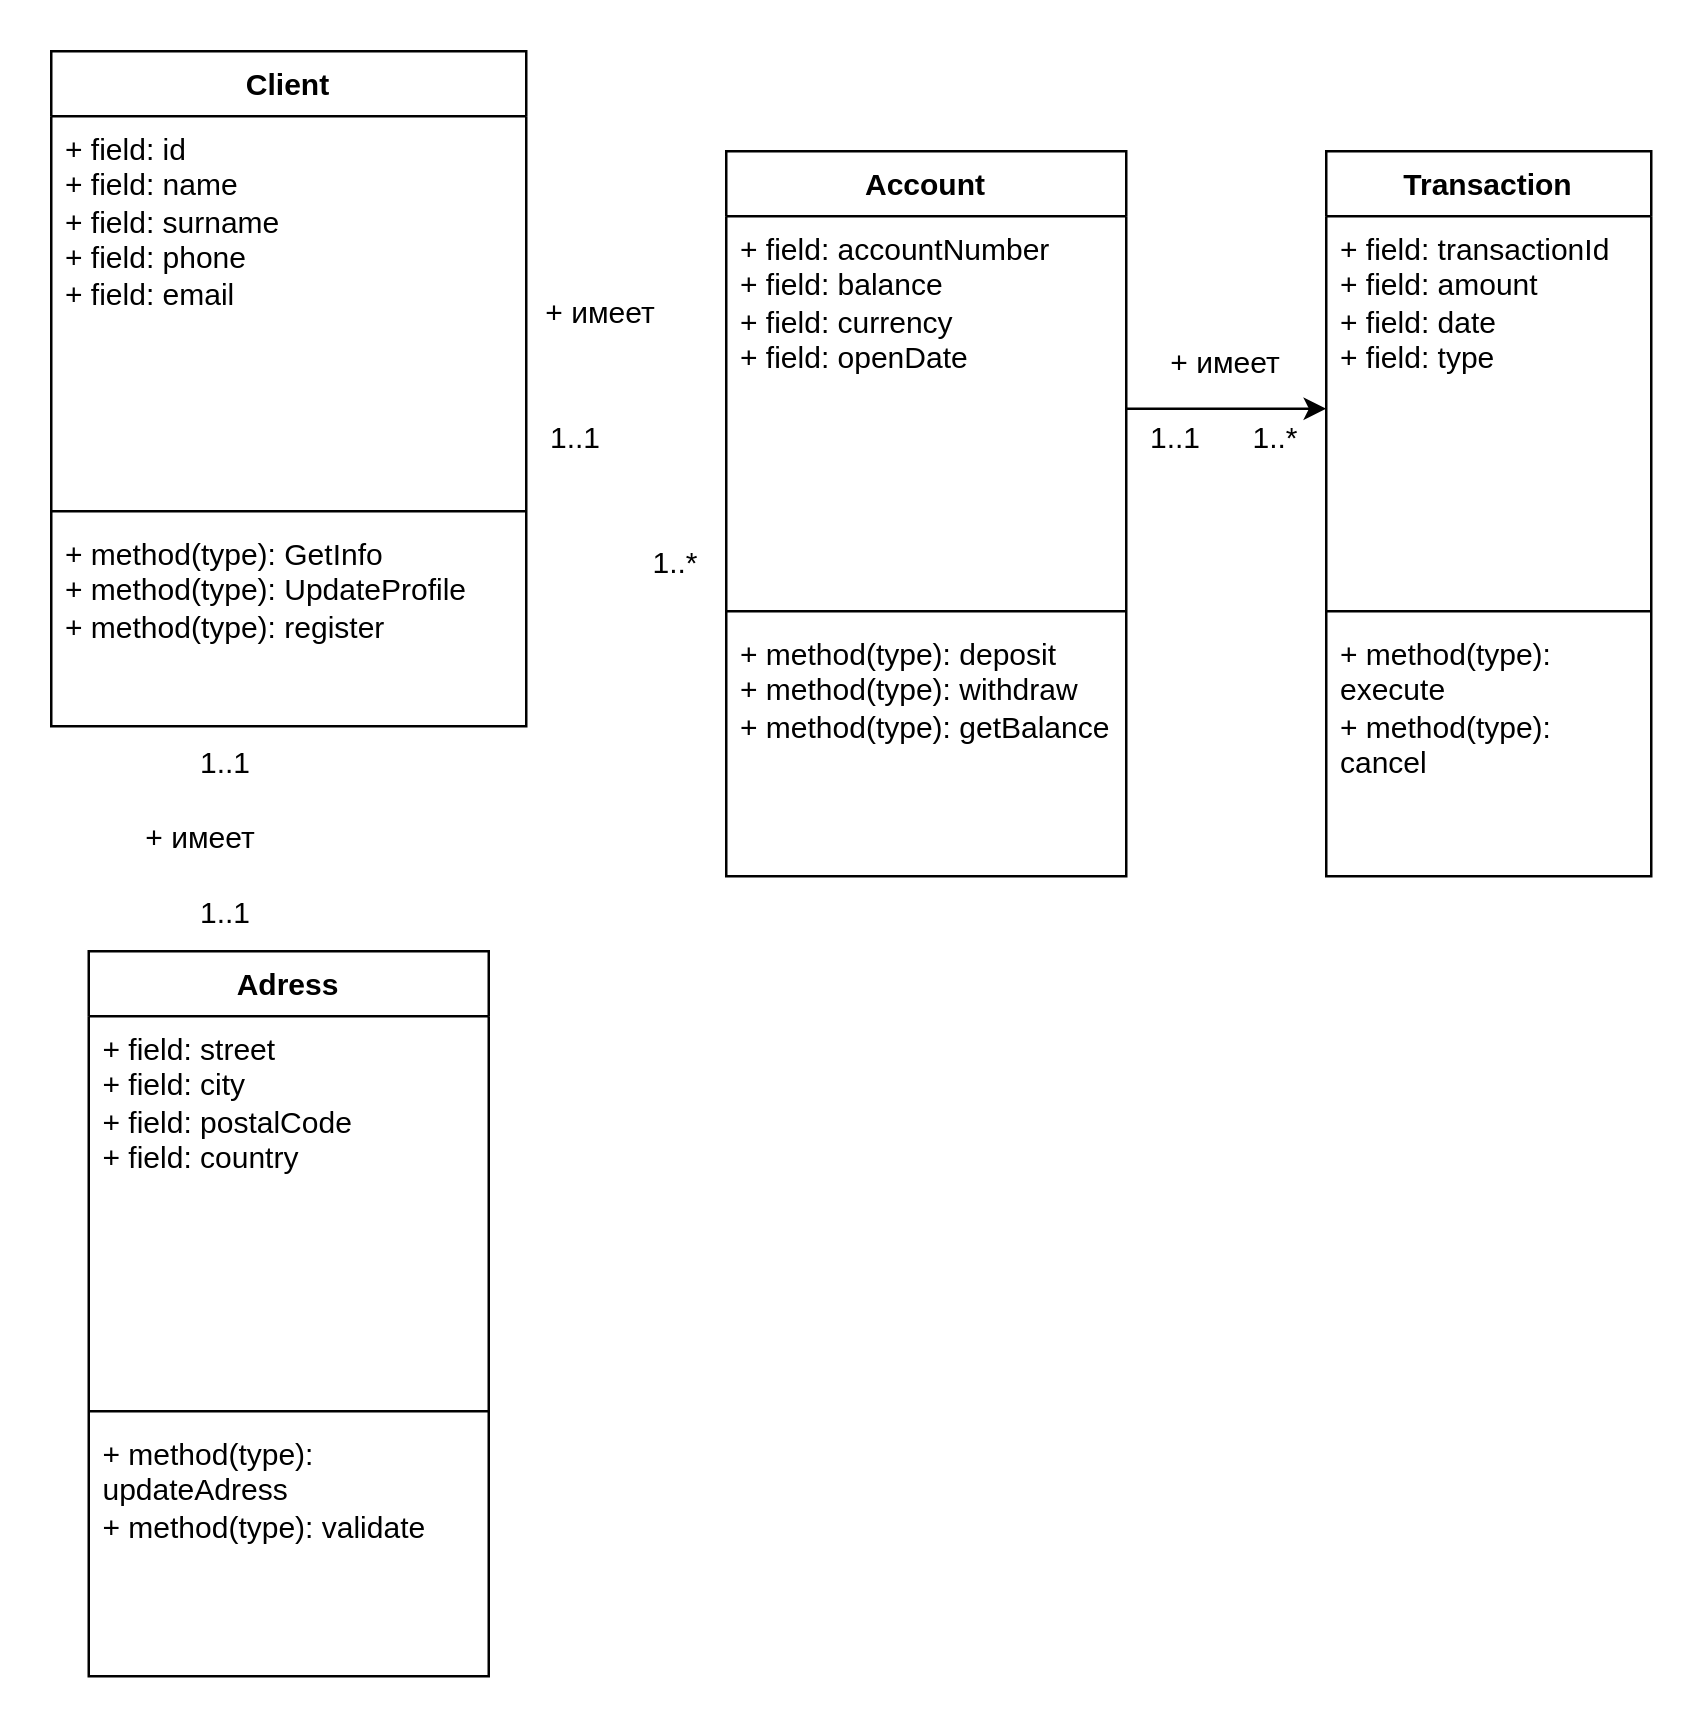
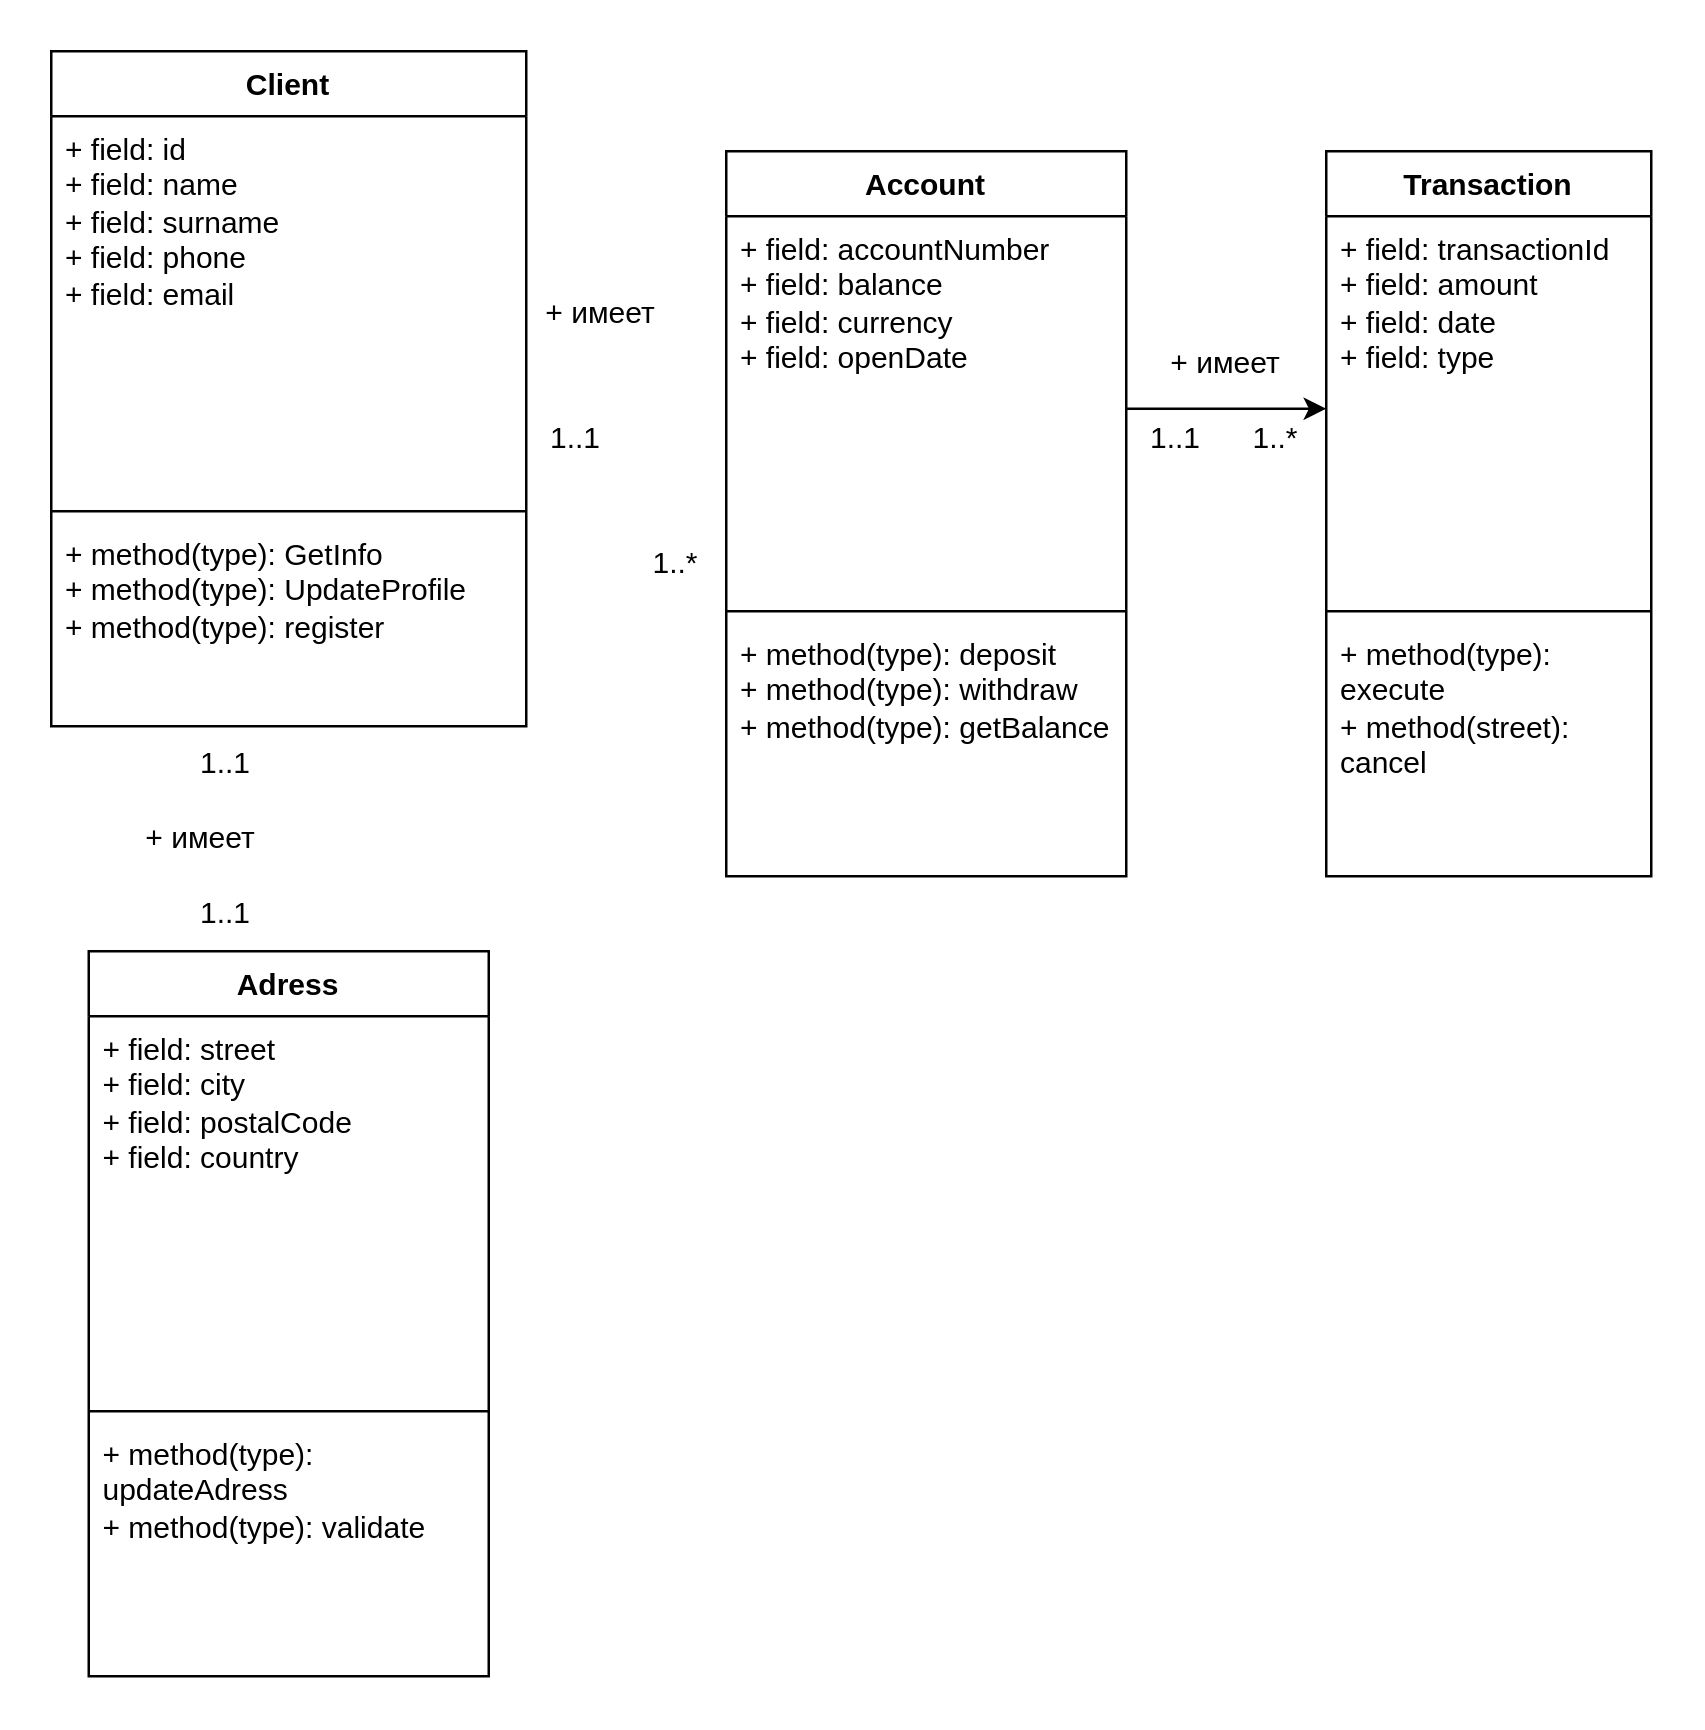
node "+ method(type): execute + method(type): cancel": label "+ method(type): execute + method(type): cancel" -> "+ method(type): execute + method(street): cancel"
